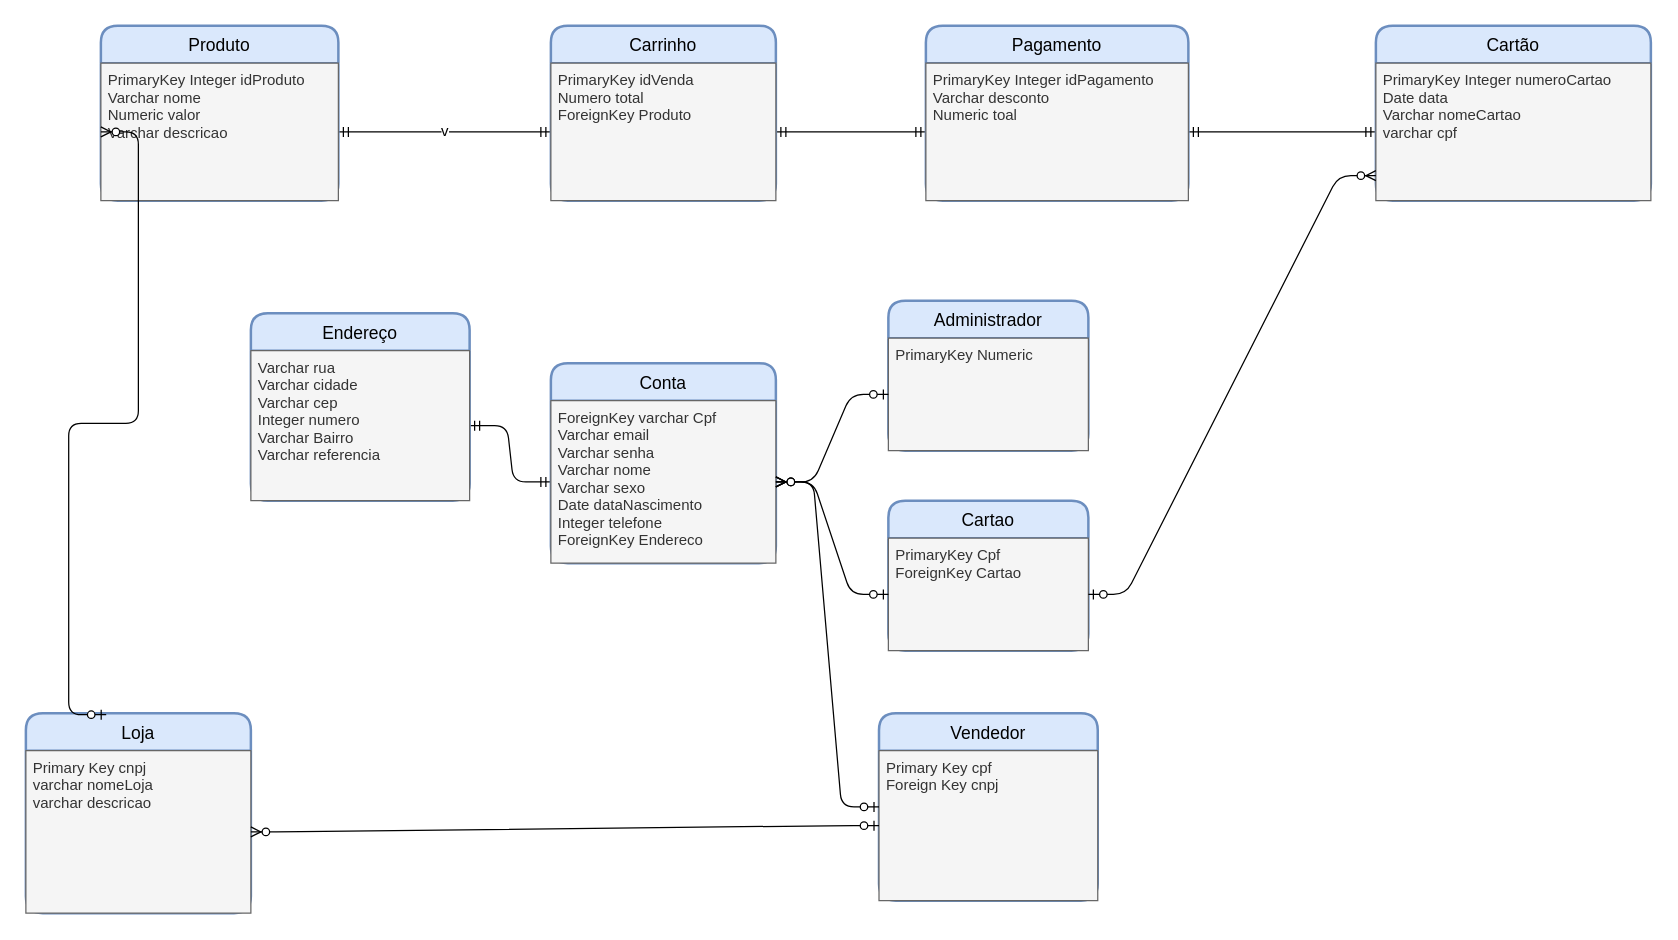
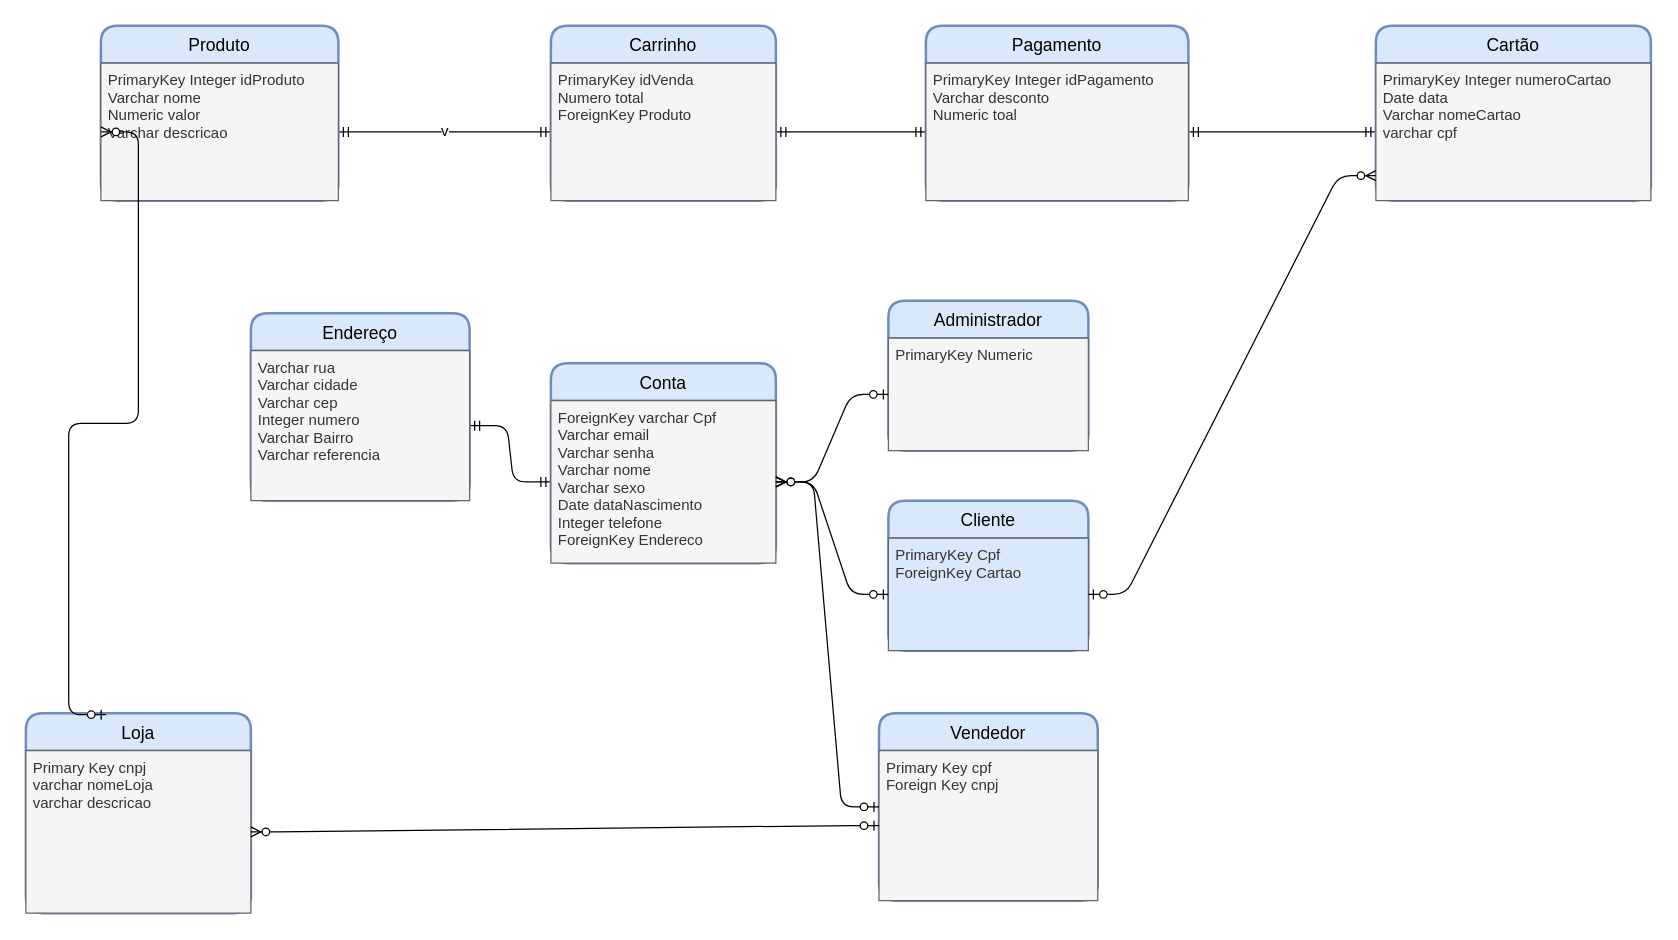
node "Cartao": label "Cartao" -> "Cliente"
node "PrimaryKey Cpf ForeignKey Cartao": fillcolor #f5f5f5 -> #dae8fc
